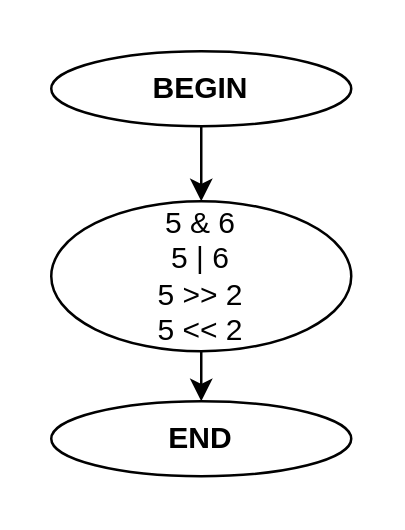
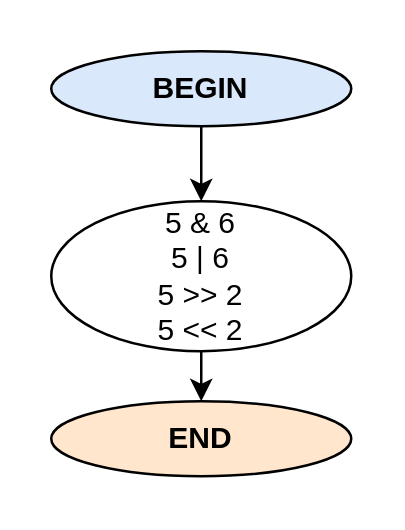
node "BEGIN": fillcolor #ffffff -> #dae8fc
node "END": fillcolor #ffffff -> #ffe6cc
